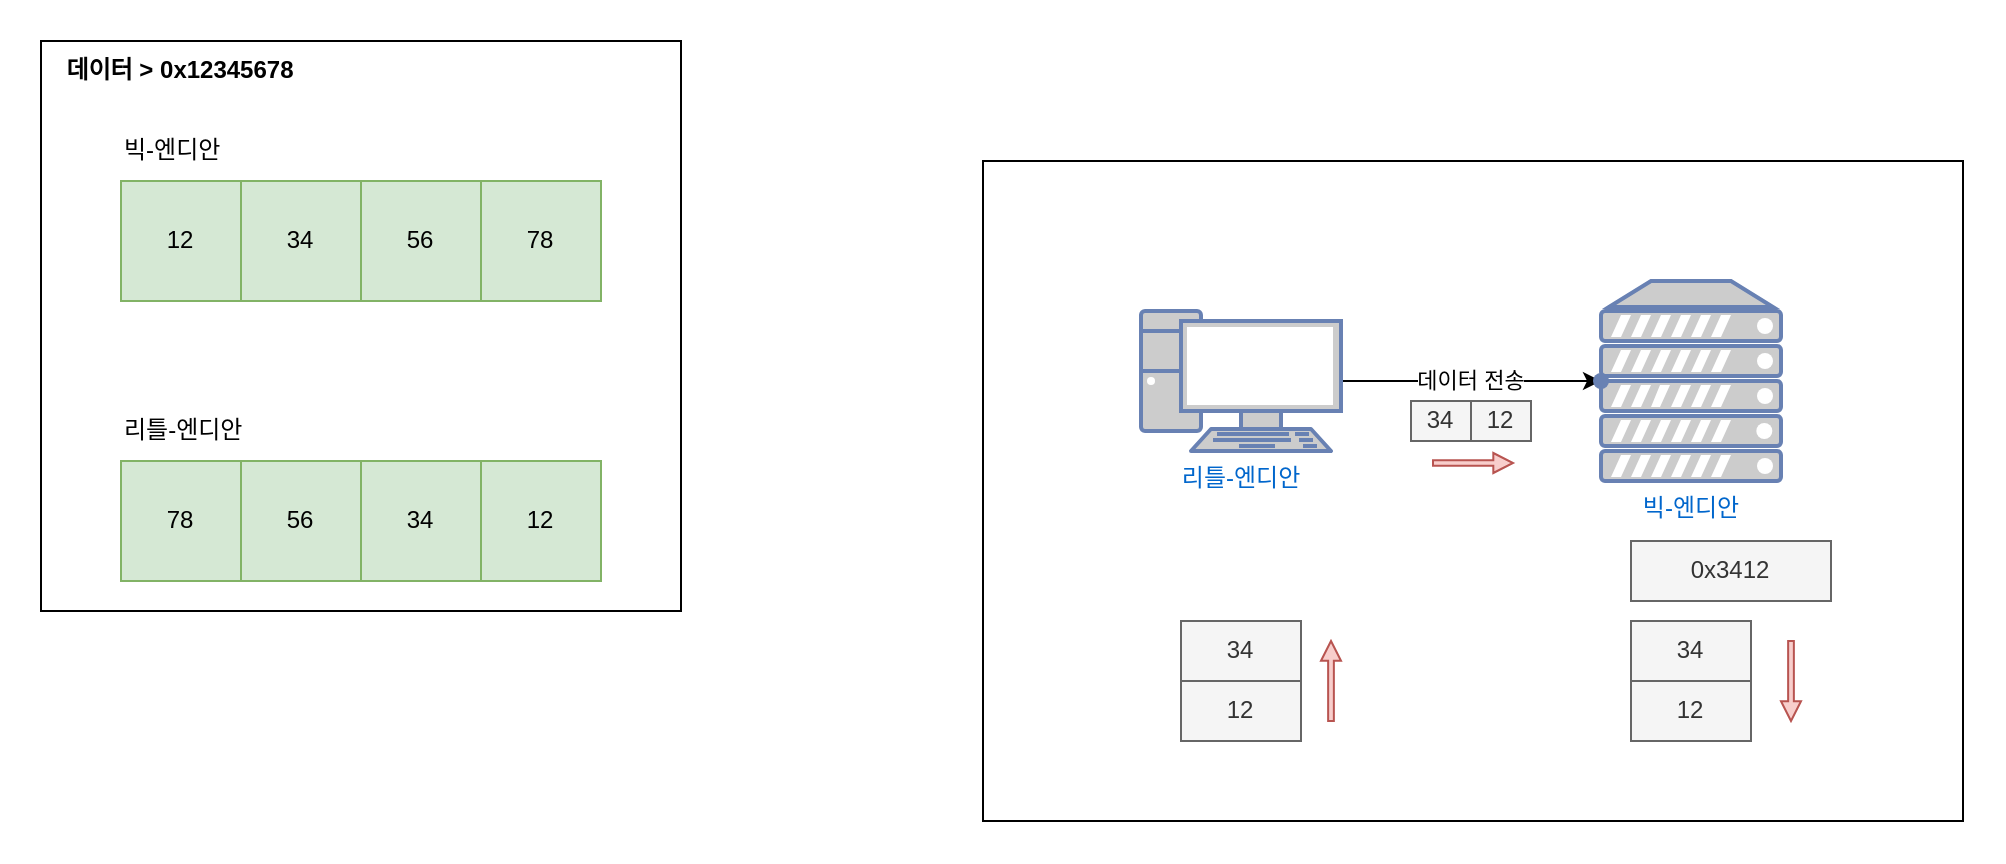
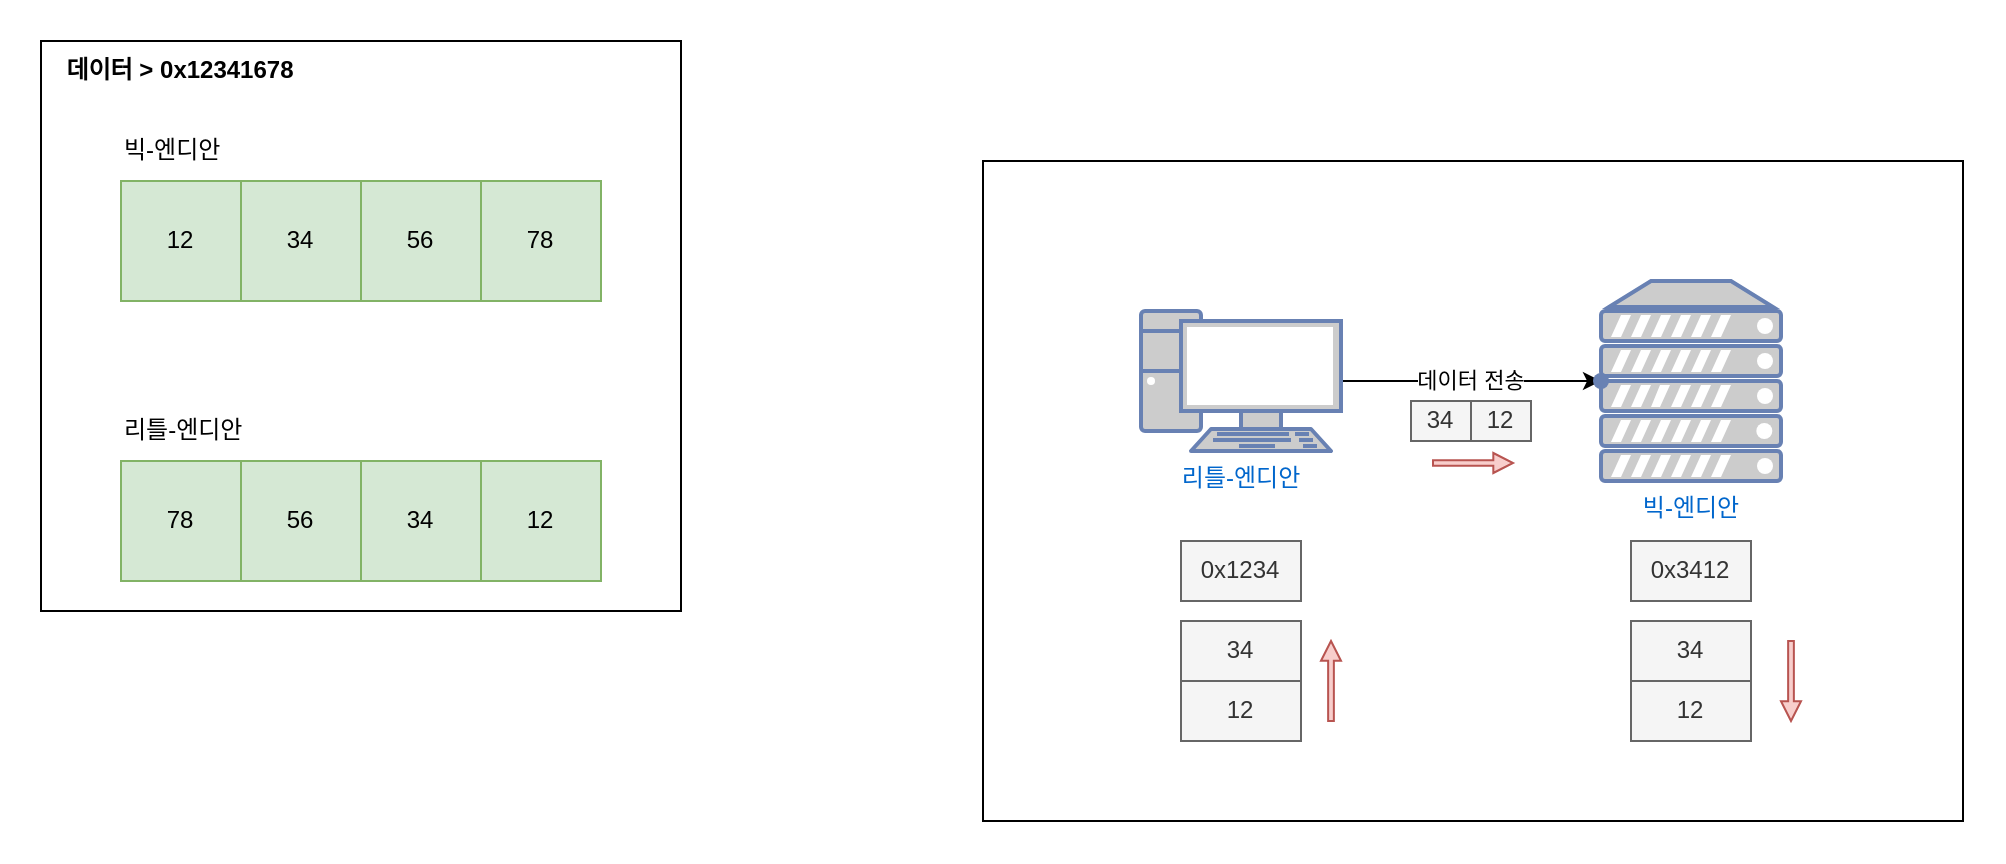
node "데이터 > 0x12345678": label "데이터 > 0x12345678" -> "데이터 > 0x12341678"
node "0x1234": added
node "0x3412": size 200x60 -> 120x60
